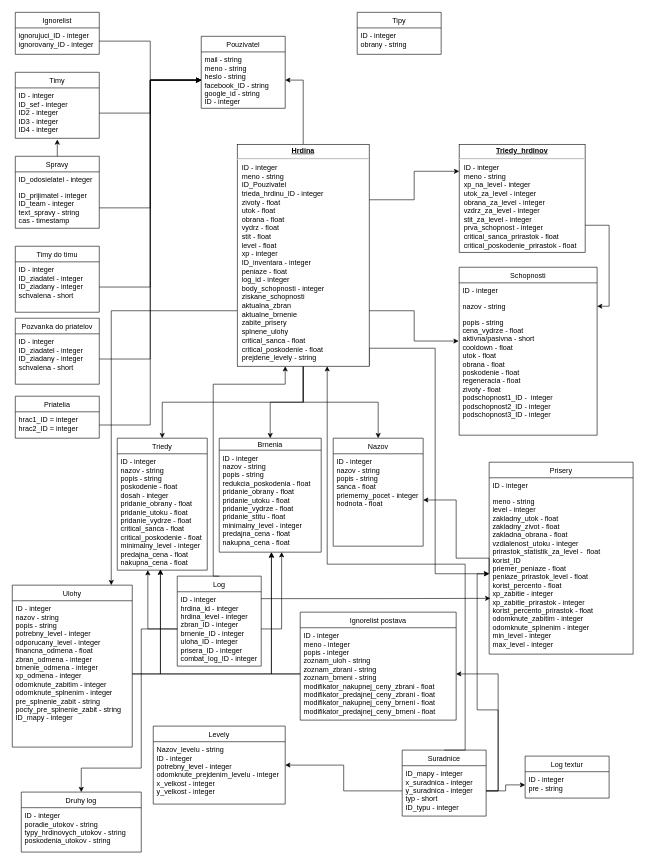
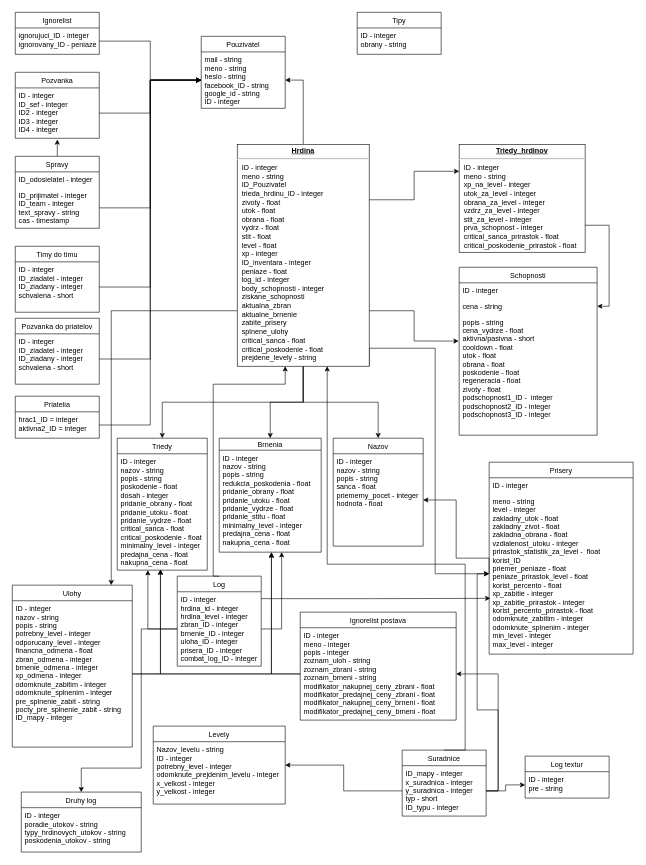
node "ignorujuci_ID - integer ignorovany_ID - integer": label "ignorujuci_ID - integer ignorovany_ID - integer" -> "ignorujuci_ID - integer ignorovany_ID - peniaze"
node "Timy": label "Timy" -> "Pozvanka"
node "nazov - string": label "nazov - string" -> "cena - string"
node "hrac1_ID = integer hrac2_ID = integer": label "hrac1_ID = integer hrac2_ID = integer" -> "hrac1_ID = integer aktivna2_ID = integer"
